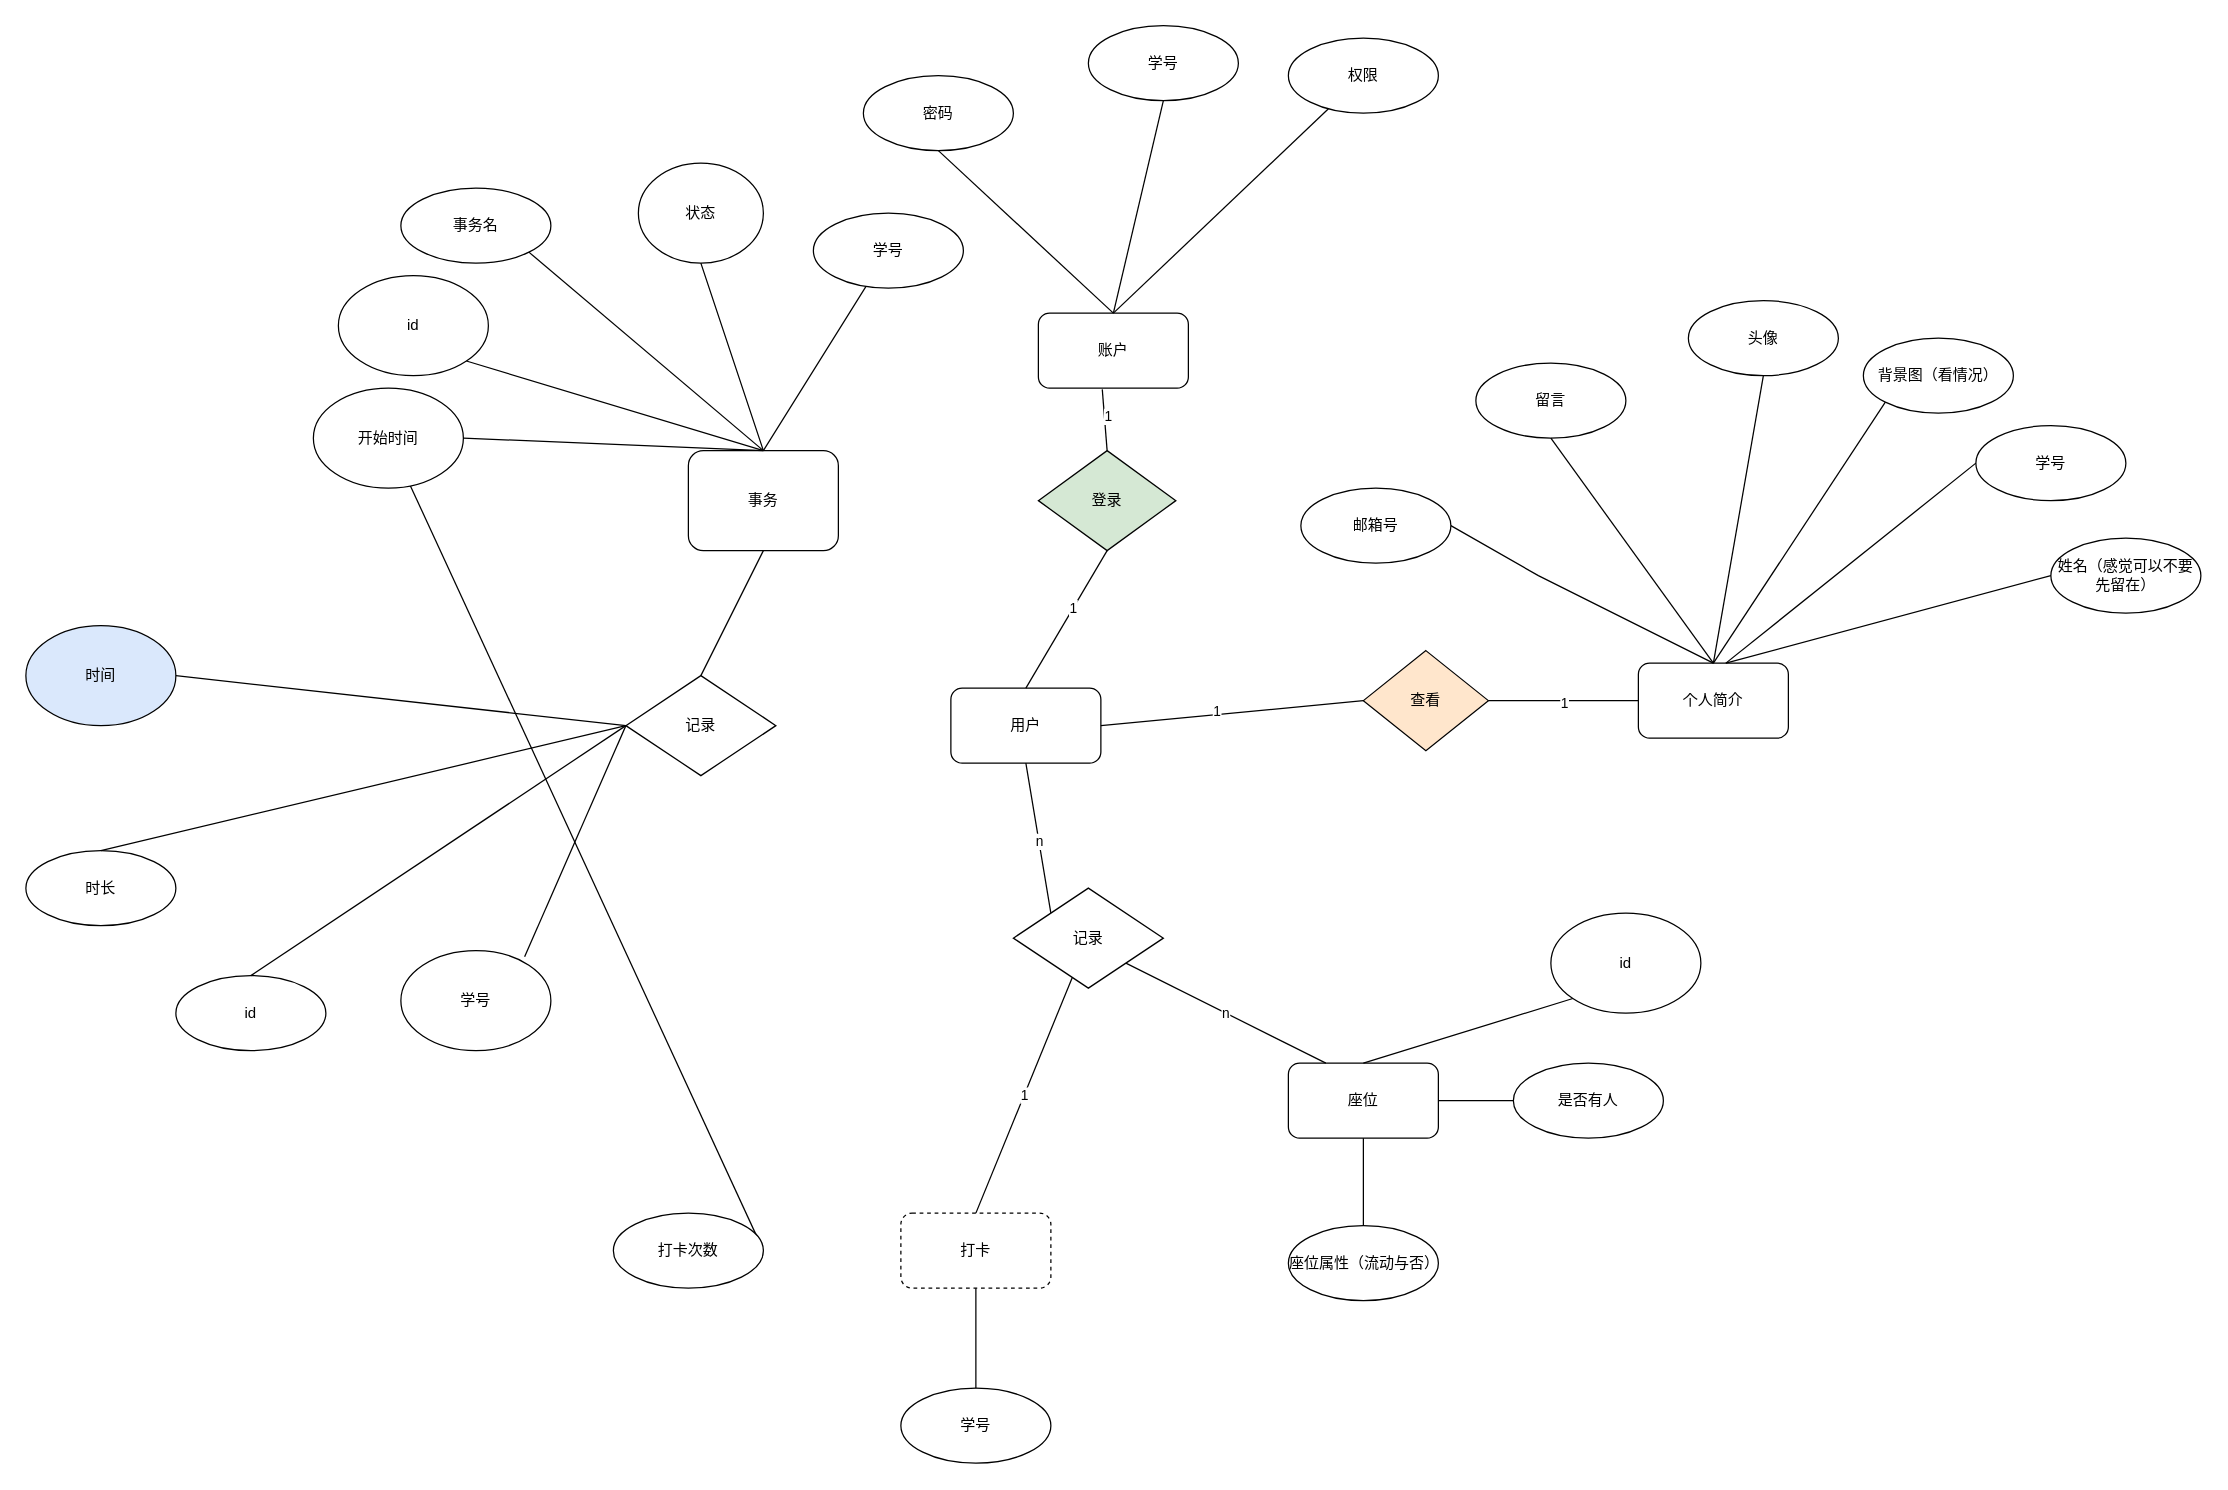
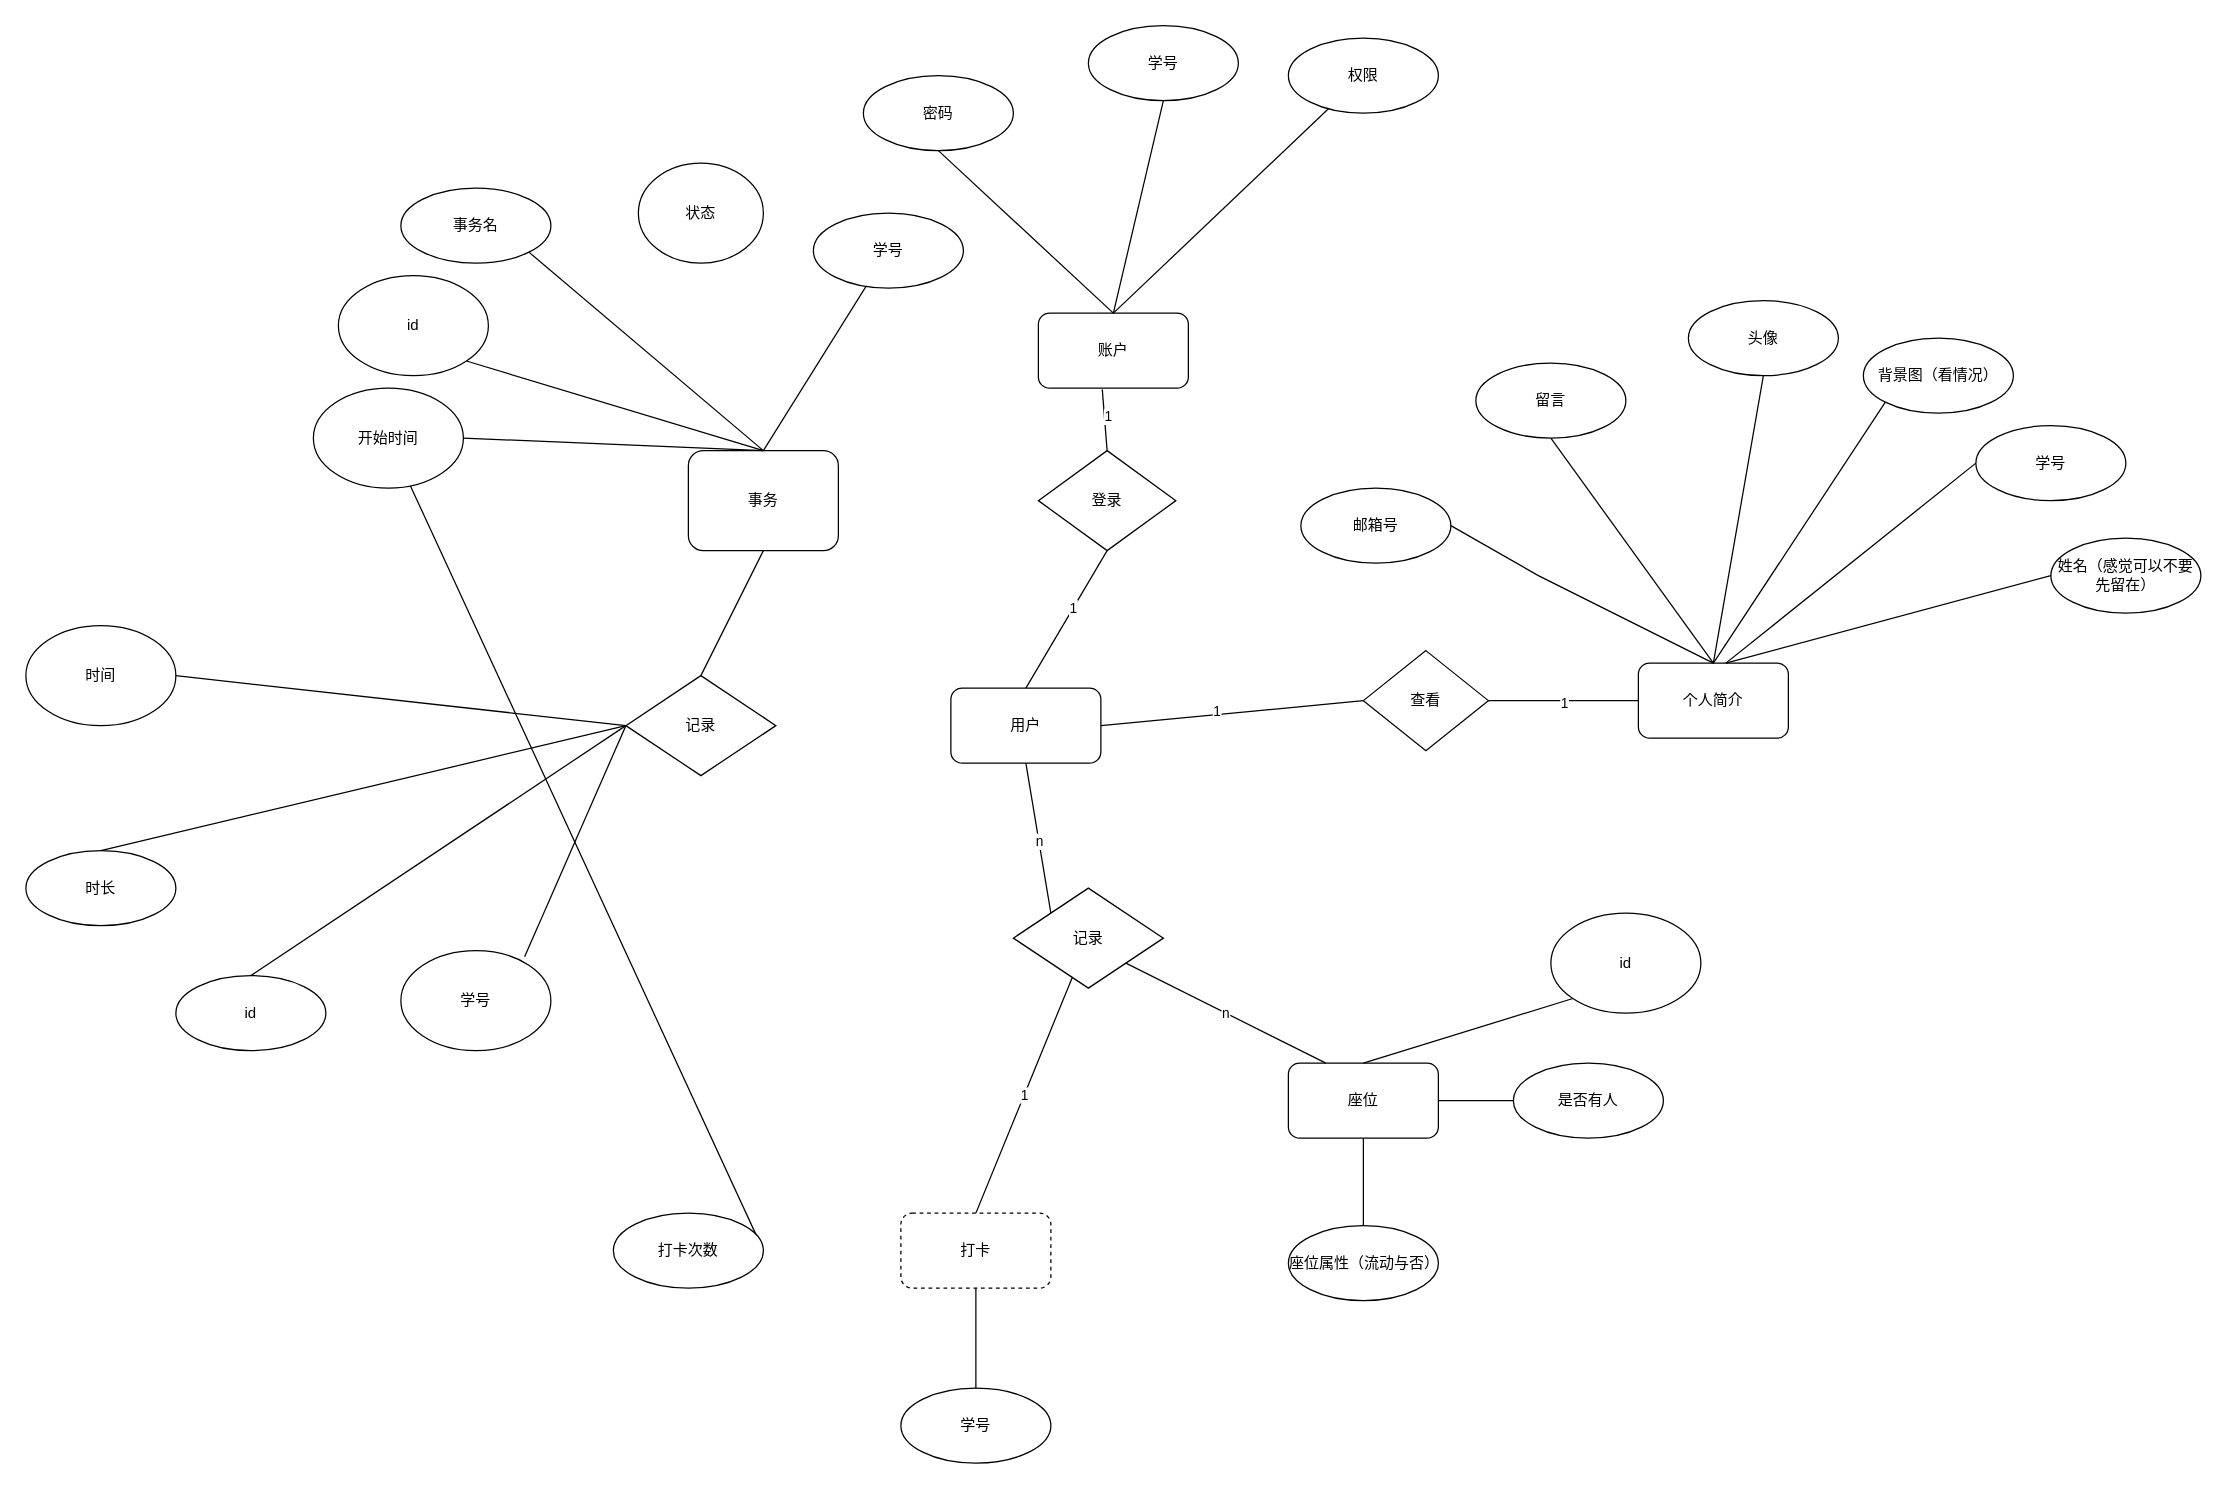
edge "状态" -- "事务": removed
node "登录": fillcolor #d5e8d4 -> #ffffff
node "时间": fillcolor #dae8fc -> #ffffff
node "查看": fillcolor #ffe6cc -> #ffffff
